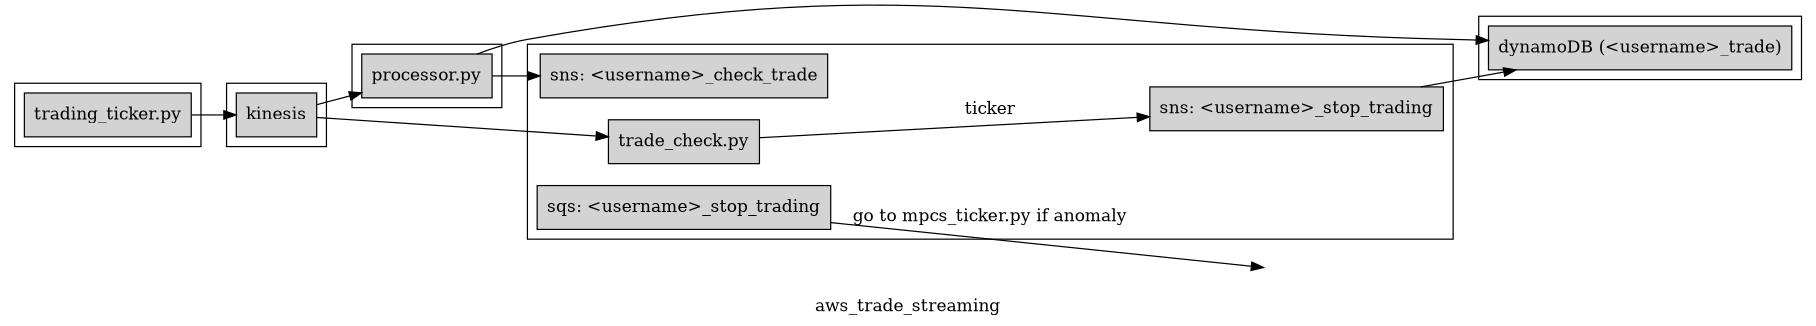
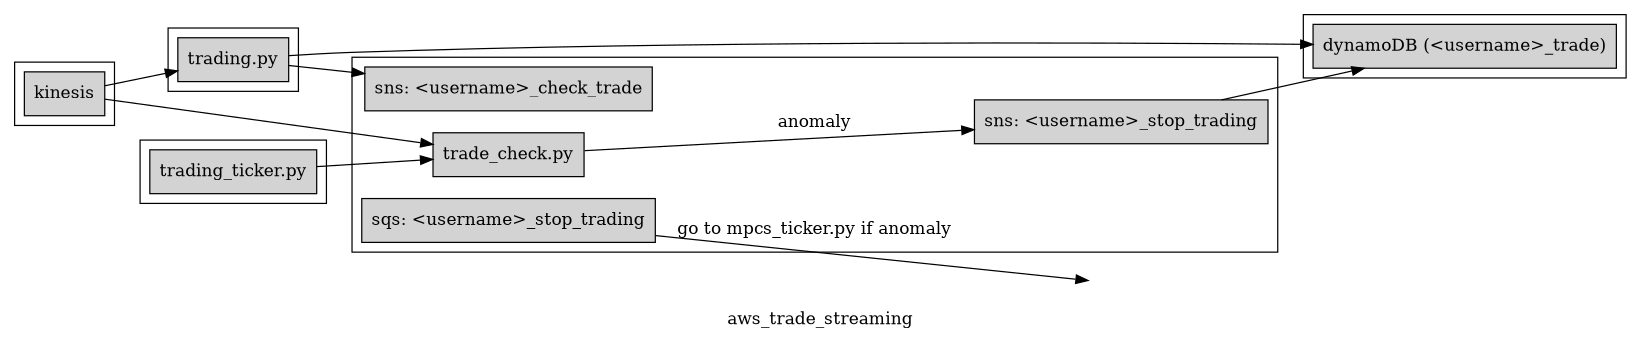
node "processor.py": label "processor.py" -> "trading.py"
edge "trade_check.py" -> "sns: <username>_stop_trading": label "ticker" -> "anomaly"
edge "trading_ticker.py" -> "kinesis": now "trading_ticker.py" -> "trade_check.py"
